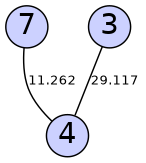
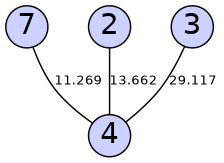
node "2": added
edge "7" -- "4": label "11.262" -> "11.269"
